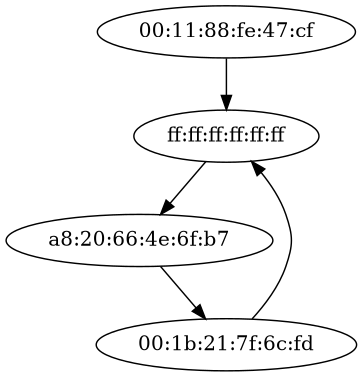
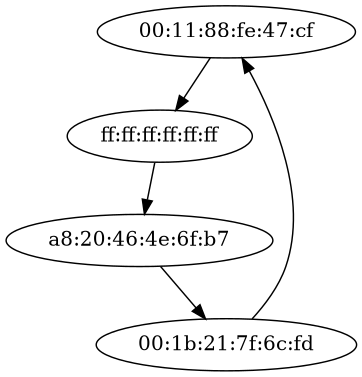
node "a8:20:66:4e:6f:b7": label "a8:20:66:4e:6f:b7" -> "a8:20:46:4e:6f:b7"
edge "00:1b:21:7f:6c:fd" -> "ff:ff:ff:ff:ff:ff": now "00:1b:21:7f:6c:fd" -> "00:11:88:fe:47:cf"
